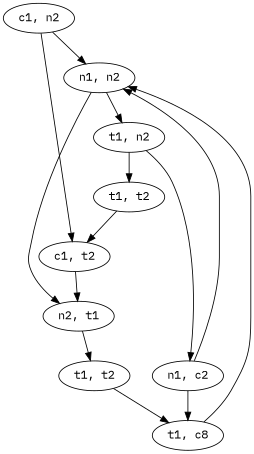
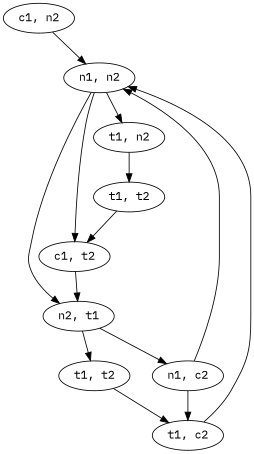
edge "c1, n2" -> "c1, t2": now "n1, n2" -> "c1, t2"
edge "t1, n2" -> "n1, c2": now "n2, t1" -> "n1, c2"
node "t1, c8": label "t1, c8" -> "t1, c2"
